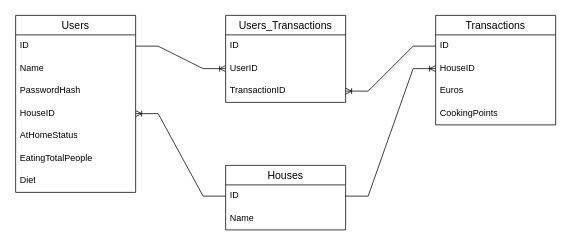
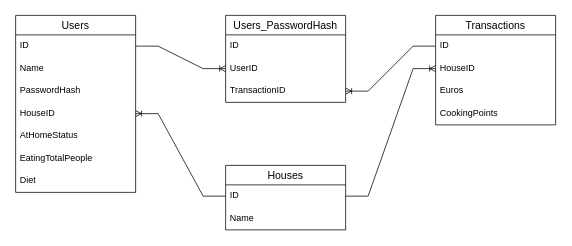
node "Users_Transactions": label "Users_Transactions" -> "Users_PasswordHash"
